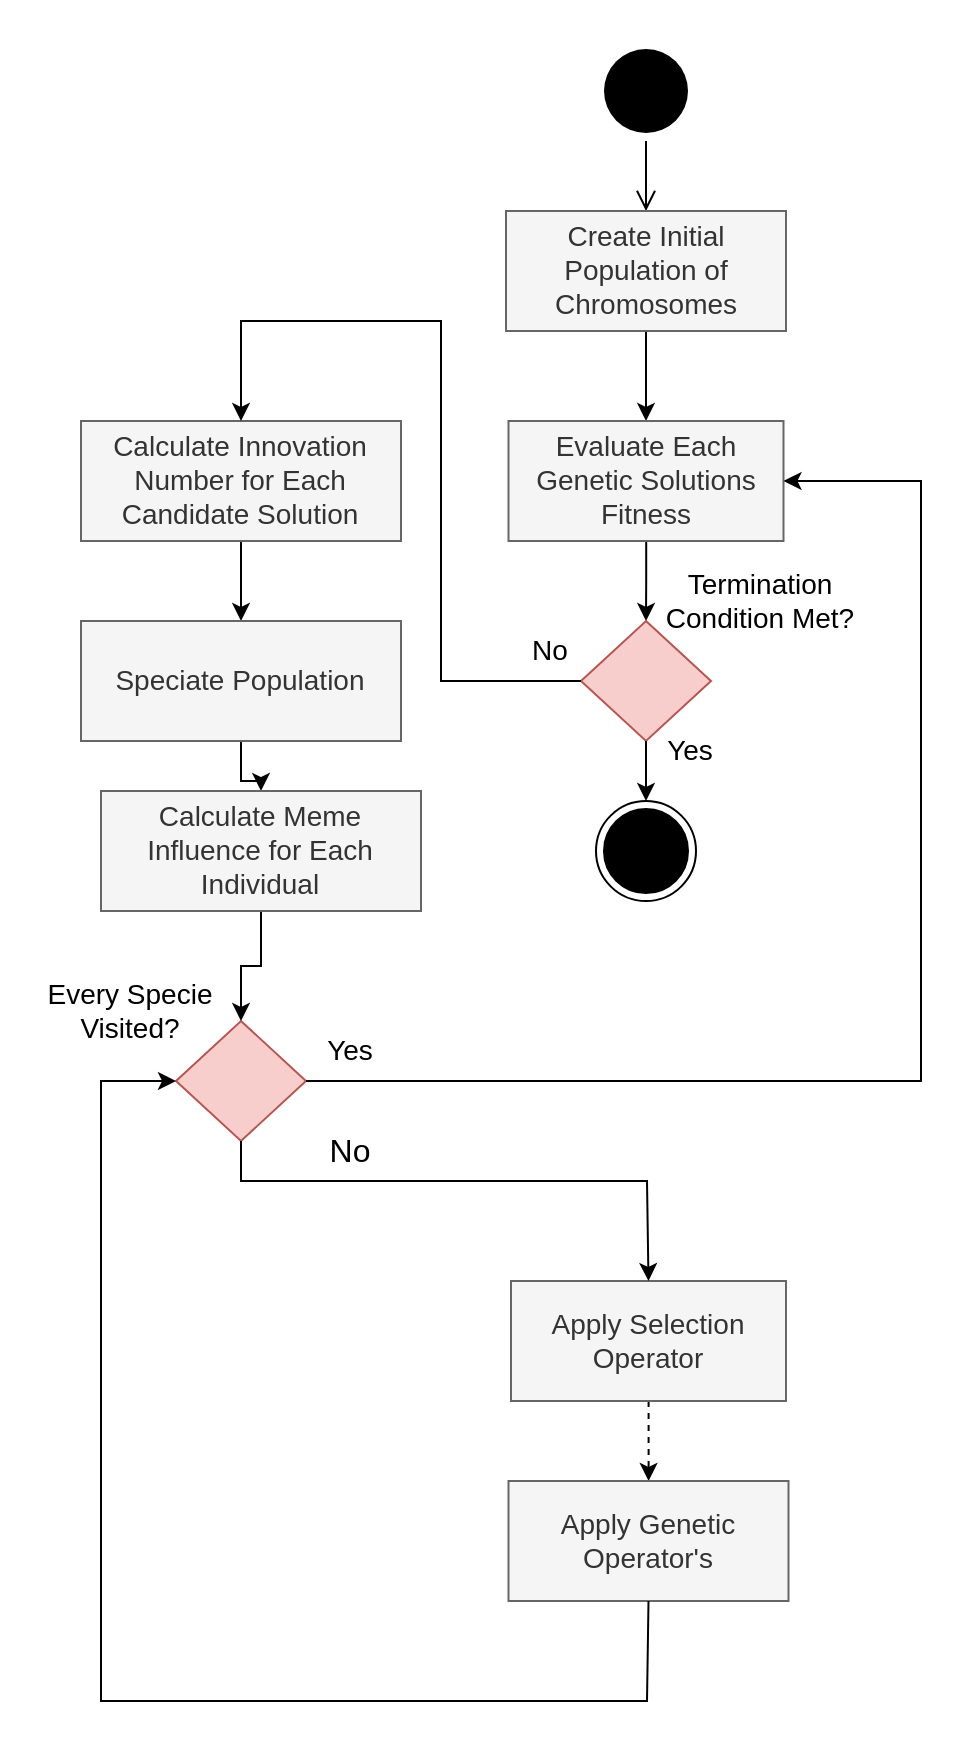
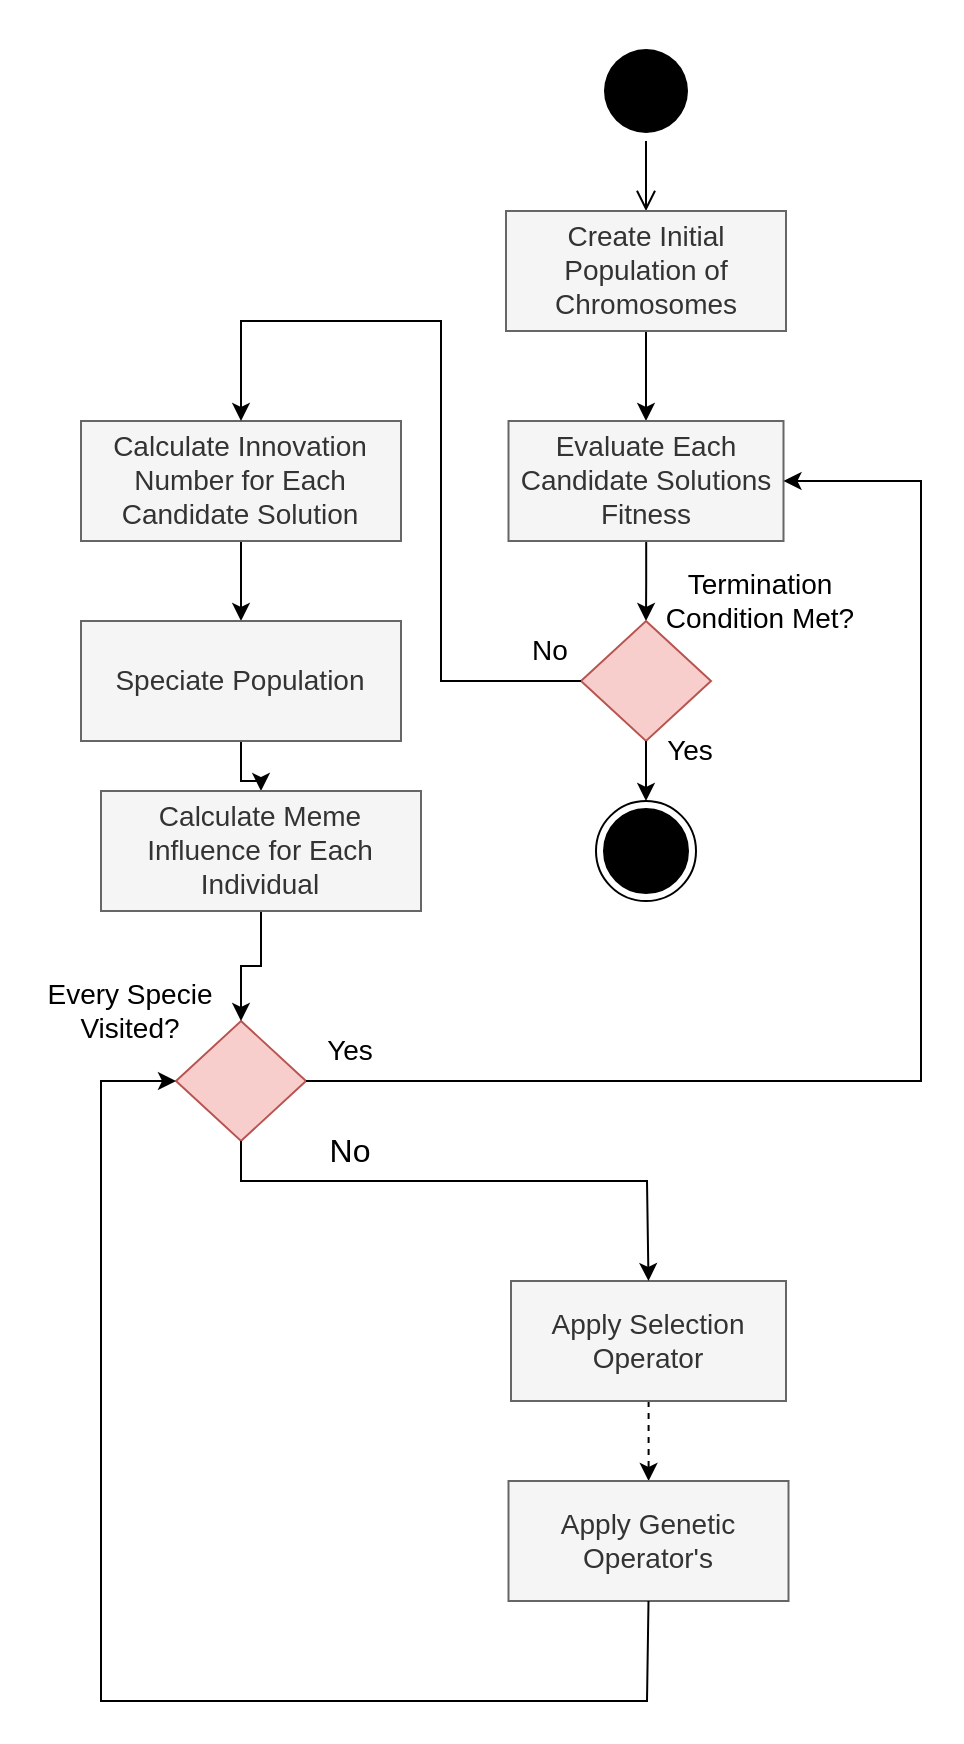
node "Evaluate Each Genetic Solutions Fitness": label "Evaluate Each Genetic Solutions Fitness" -> "Evaluate Each Candidate Solutions Fitness"
